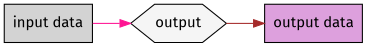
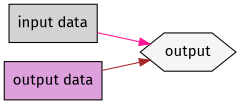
edge "output" -> "output data": reversed
